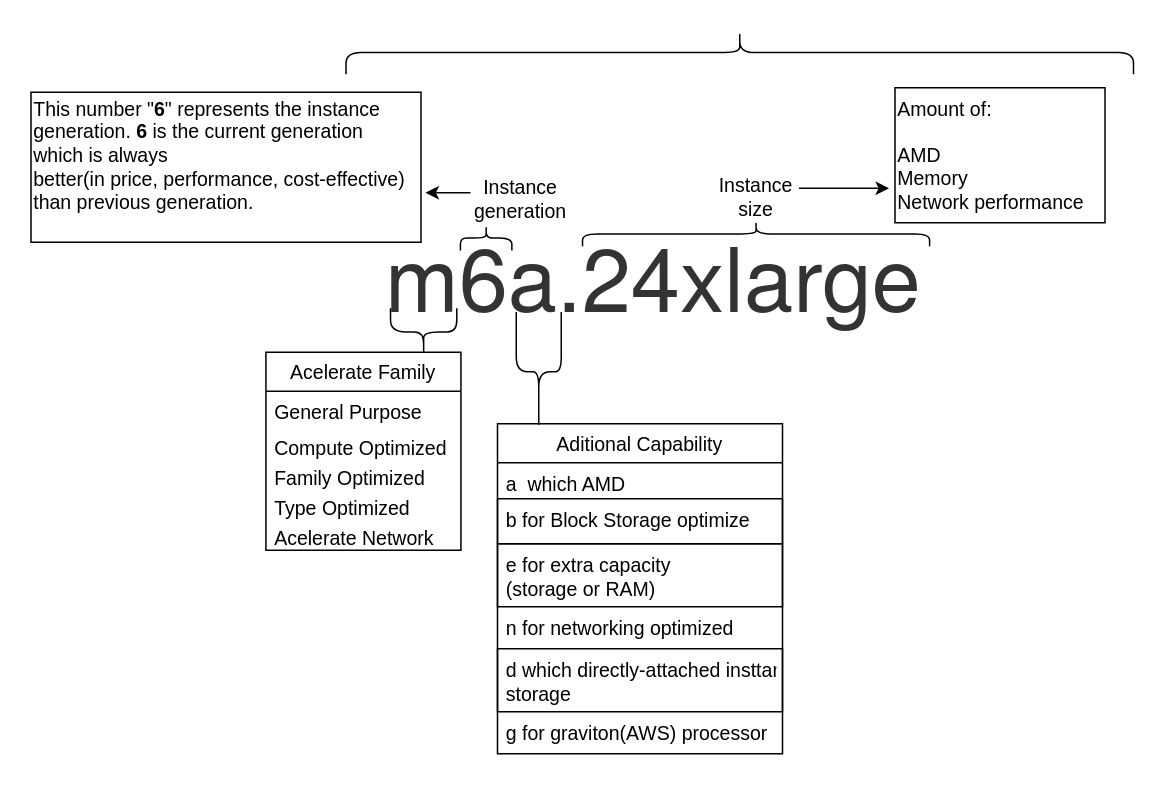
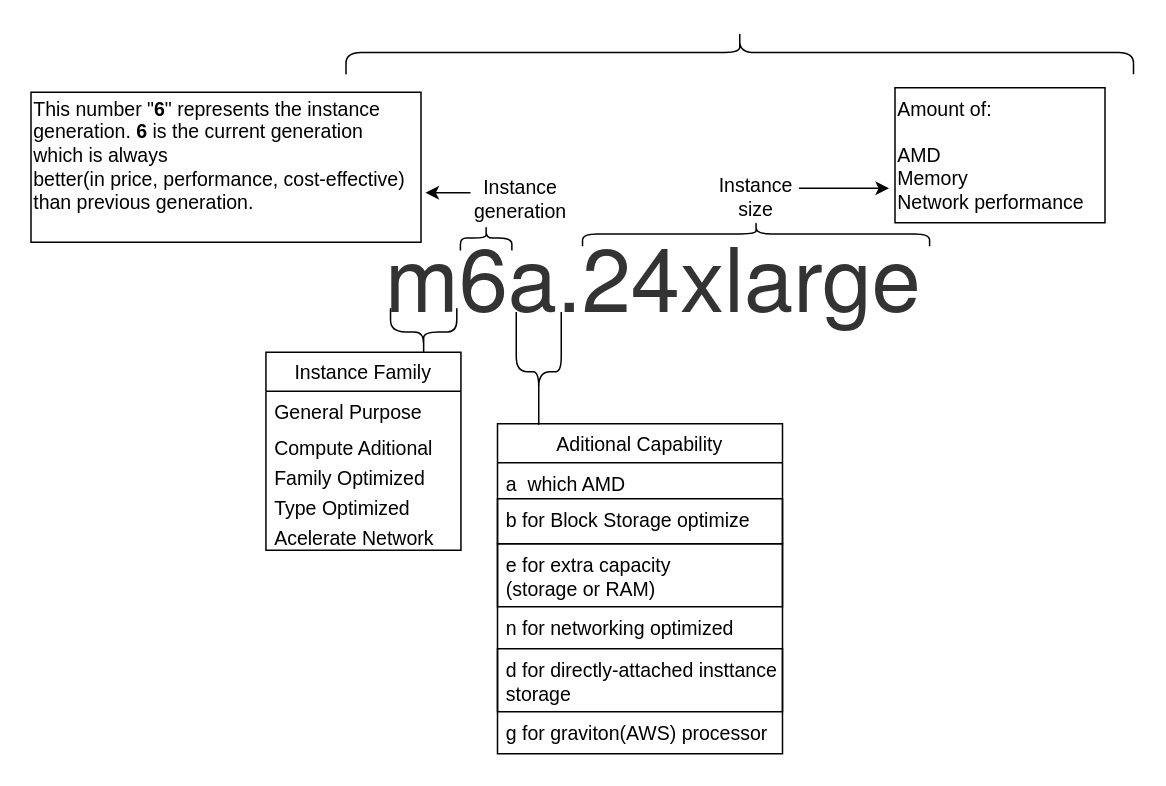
node "Acelerate Family": label "Acelerate Family" -> "Instance Family"
node "Compute Optimized": label "Compute Optimized" -> "Compute Aditional"
node "d which directly-attached insttance storage": label "d which directly-attached insttance storage" -> "d for directly-attached insttance storage"
